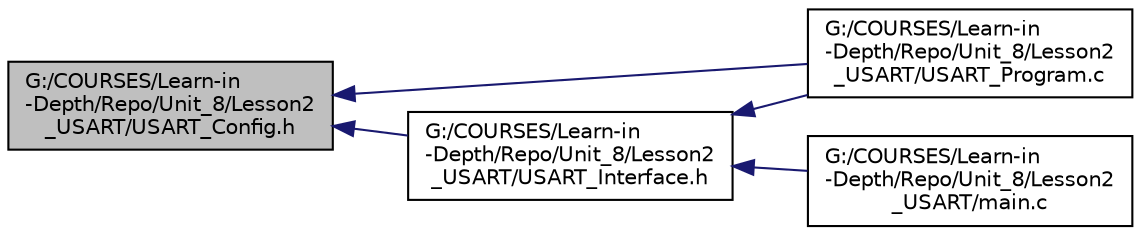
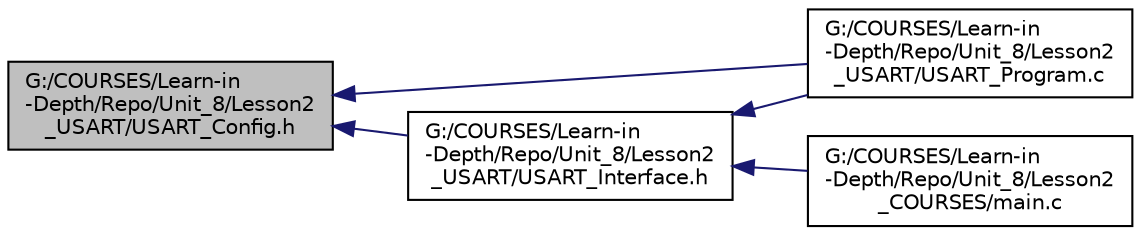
node "G:/COURSES/Learn-in -Depth/Repo/Unit_8/Lesson2 _USART/main.c": label "G:/COURSES/Learn-in -Depth/Repo/Unit_8/Lesson2 _USART/main.c" -> "G:/COURSES/Learn-in -Depth/Repo/Unit_8/Lesson2 _COURSES/main.c"
